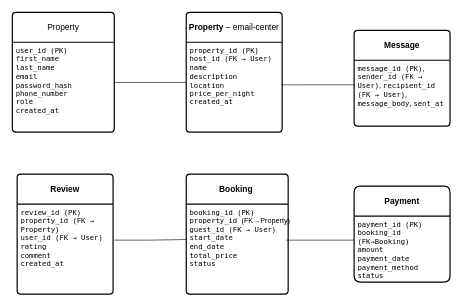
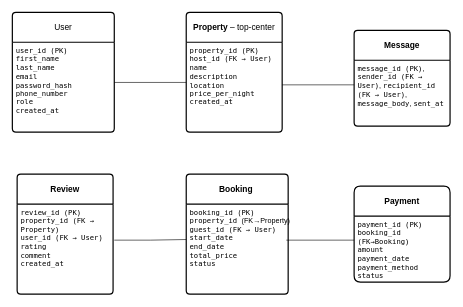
node "Property": label "Property" -> "User"
node "Property – email-center": label "Property – email-center" -> "Property – top-center"
